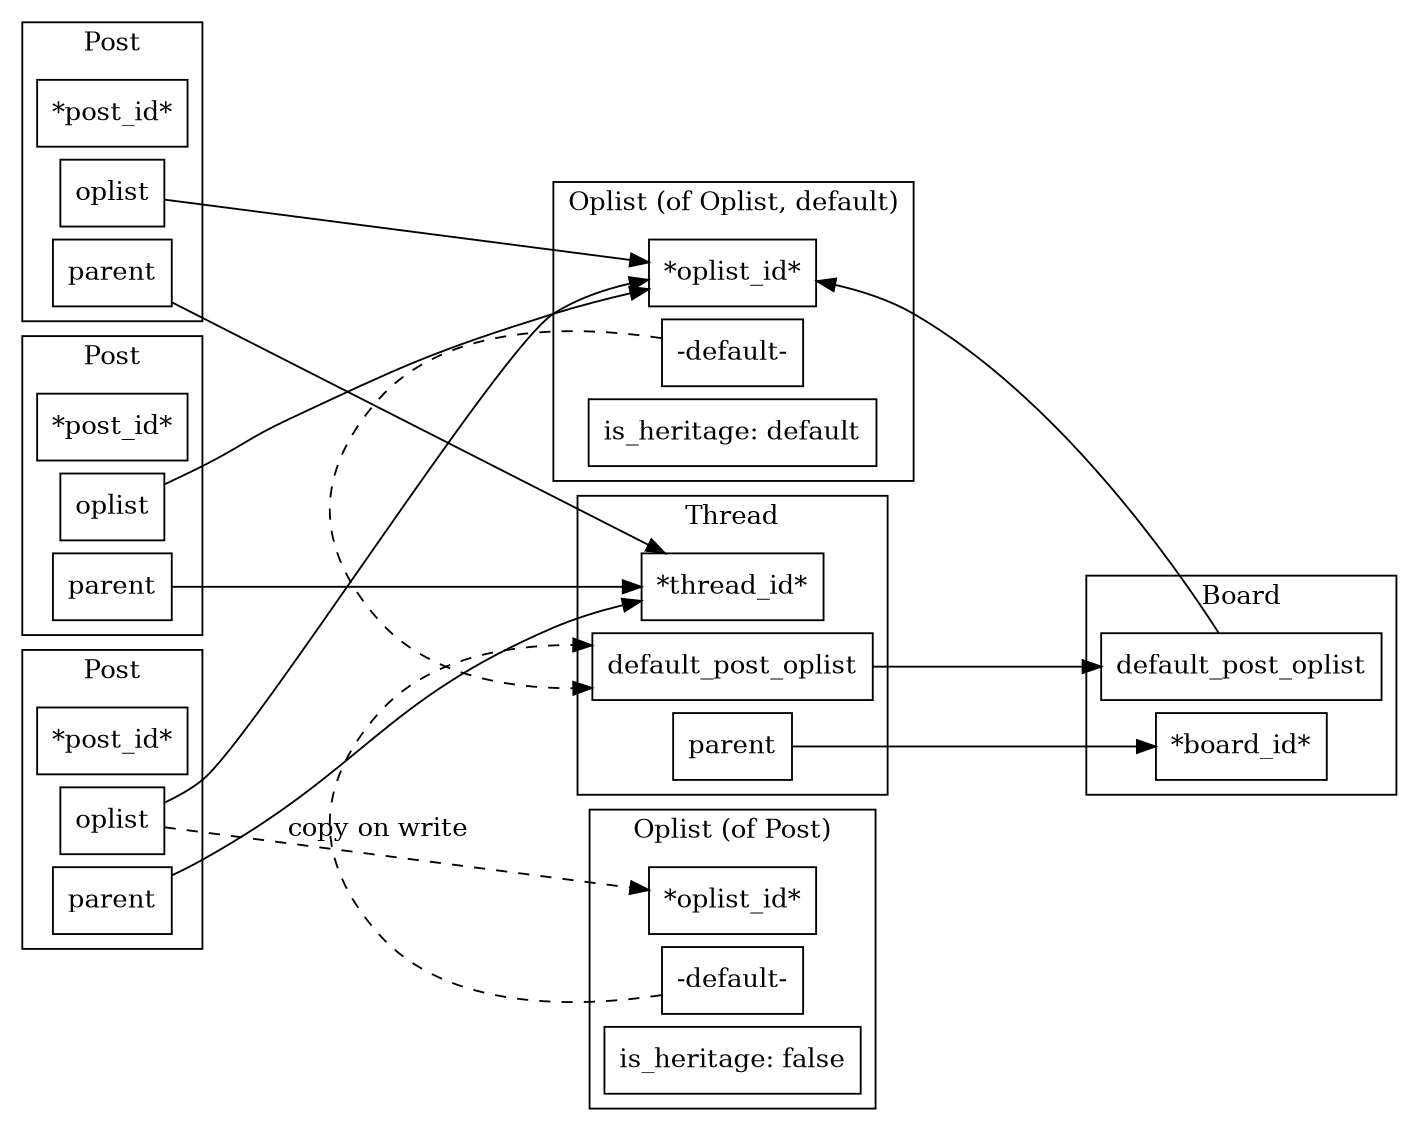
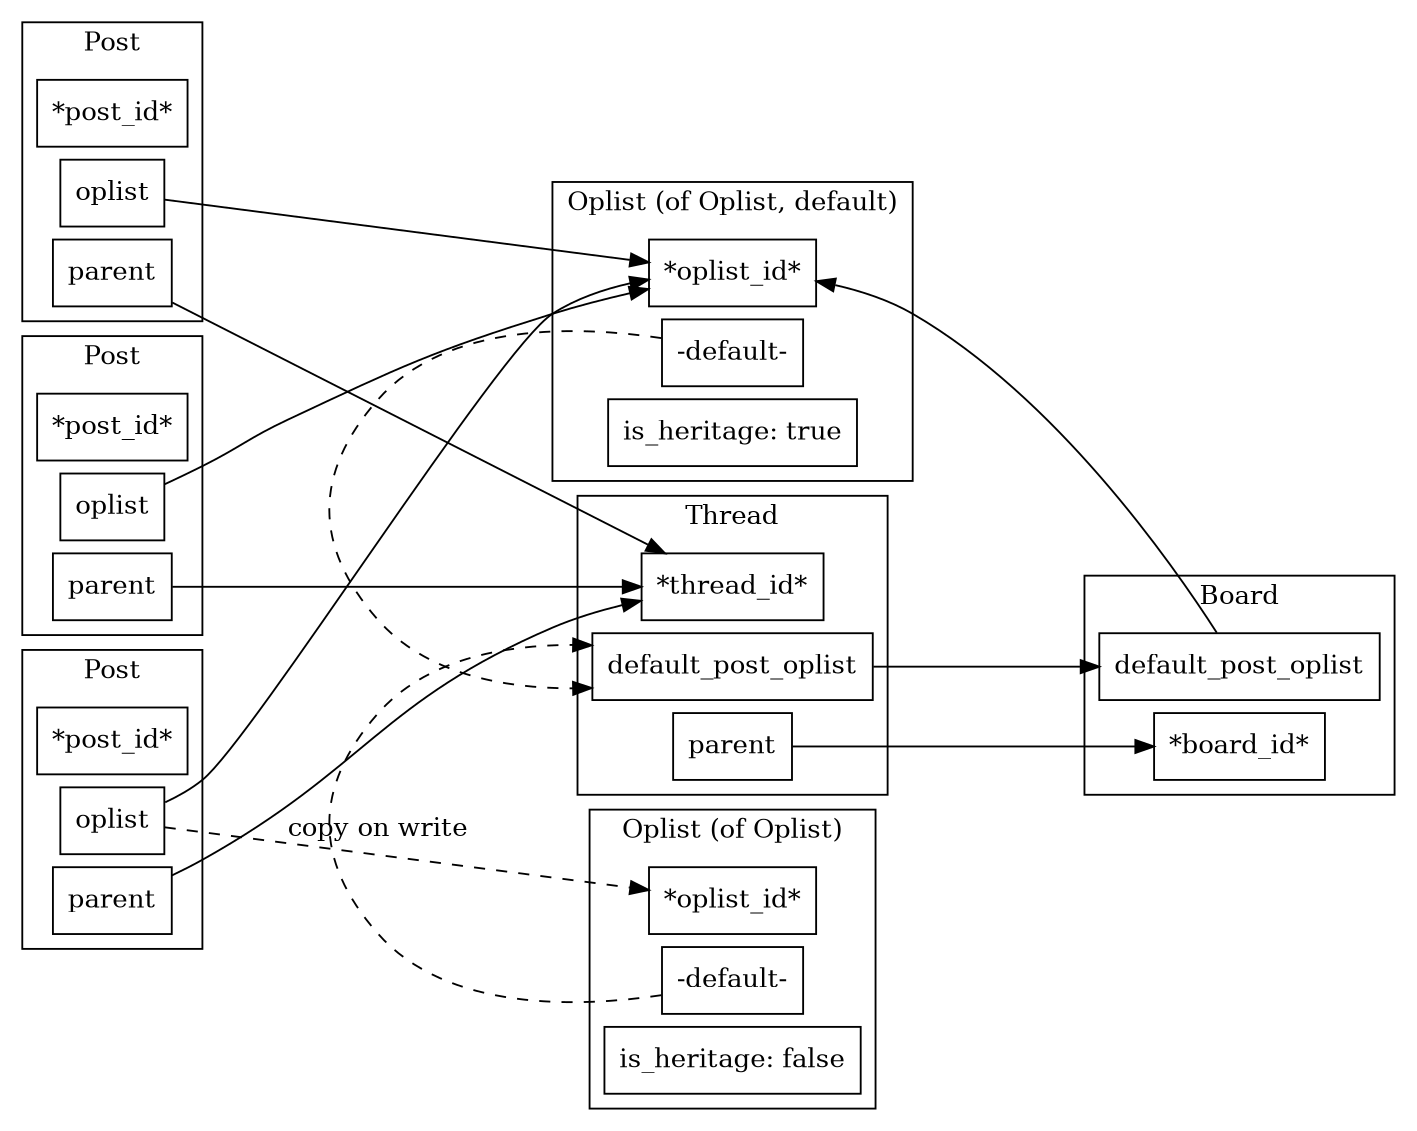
node "is_heritage: default": label "is_heritage: default" -> "is_heritage: true"
cluster "Oplist (of Post)": label "Oplist (of Post)" -> "Oplist (of Oplist)"
